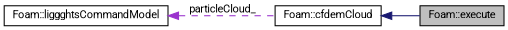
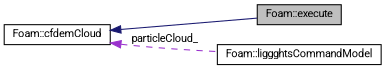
edge "Foam::cfdemCloud" -> "Foam::liggghtsCommandModel": reversed
